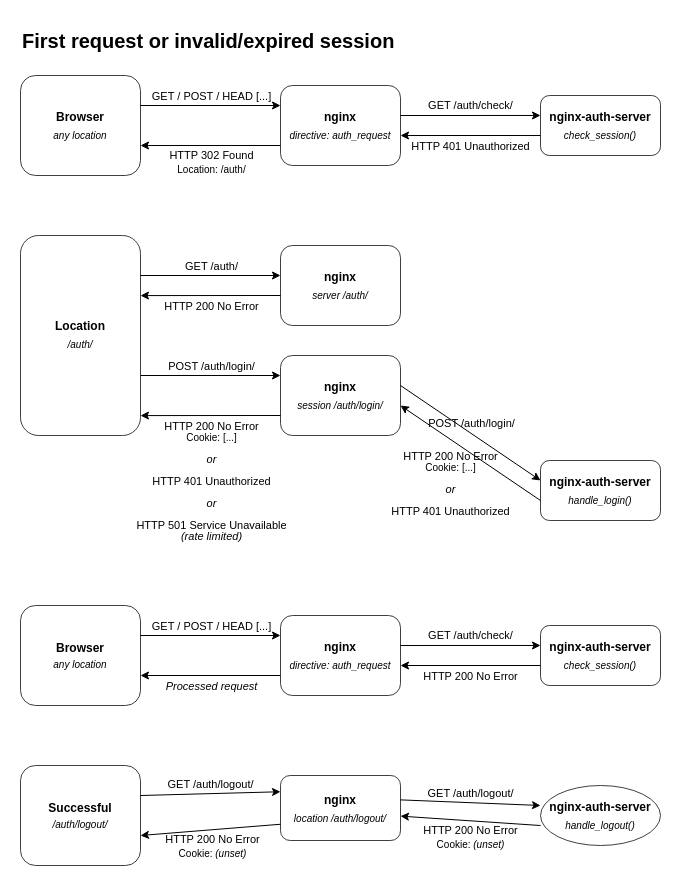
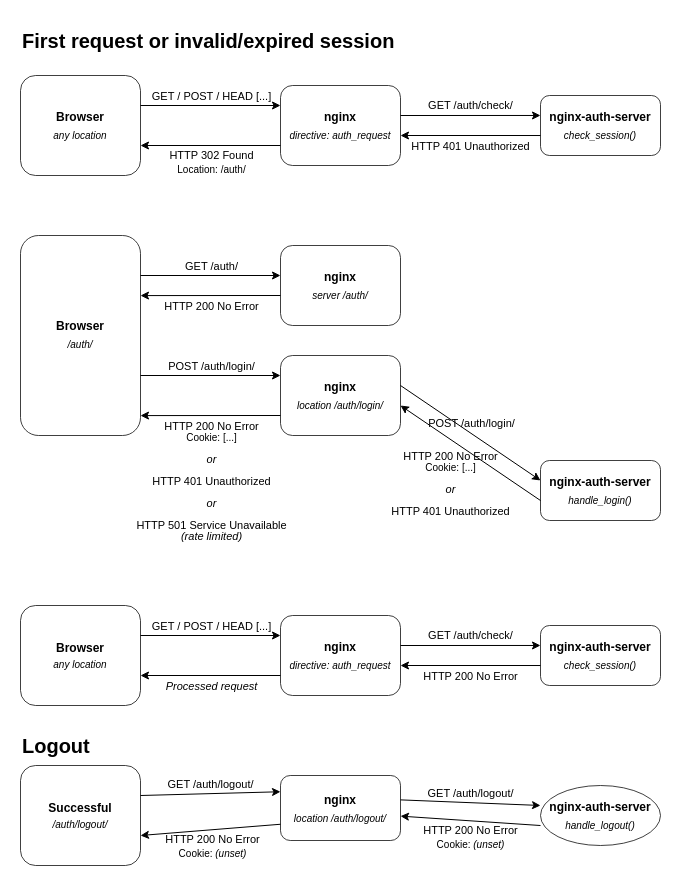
node "Location /auth/": label "Location /auth/" -> "Browser /auth/"
node "nginx session /auth/login/": label "nginx session /auth/login/" -> "nginx location /auth/login/"
node "Logout": added
